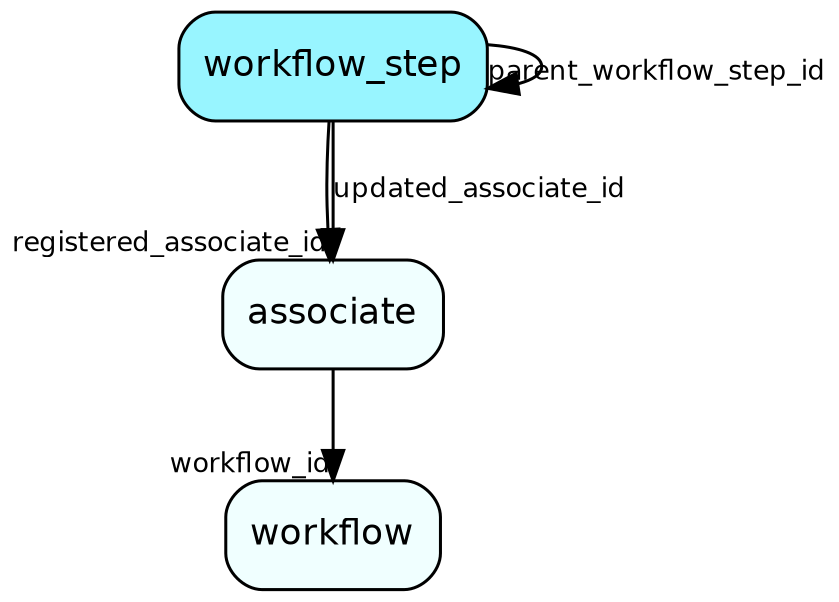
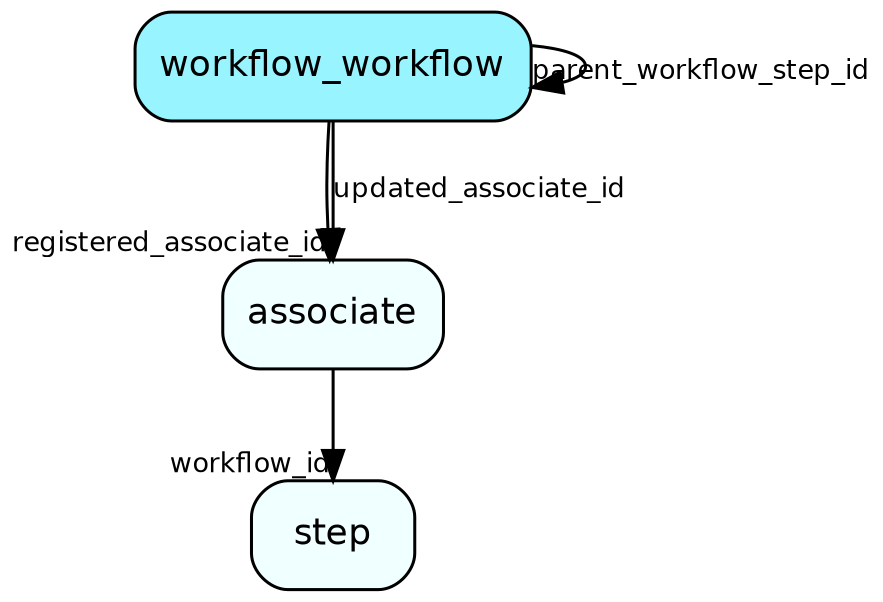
node "workflow_step": label "workflow_step" -> "workflow_workflow"
node "workflow": label "workflow" -> "step"
